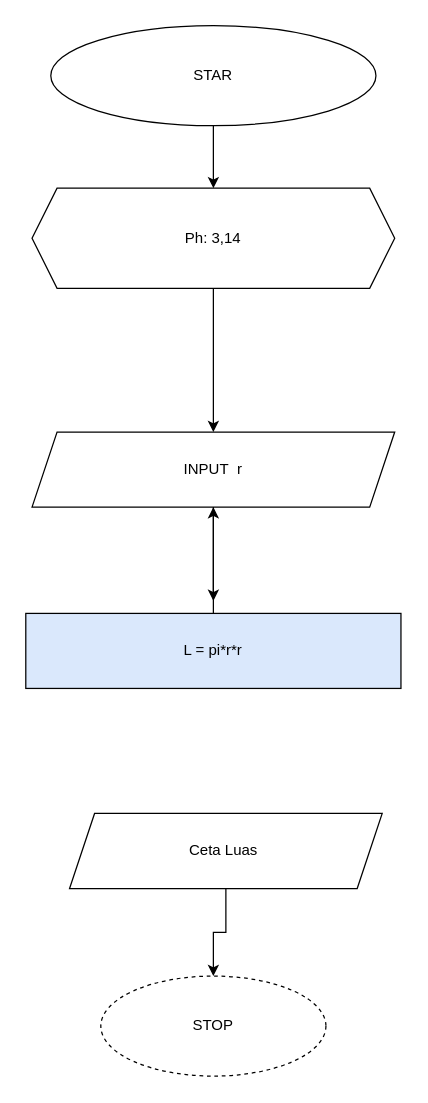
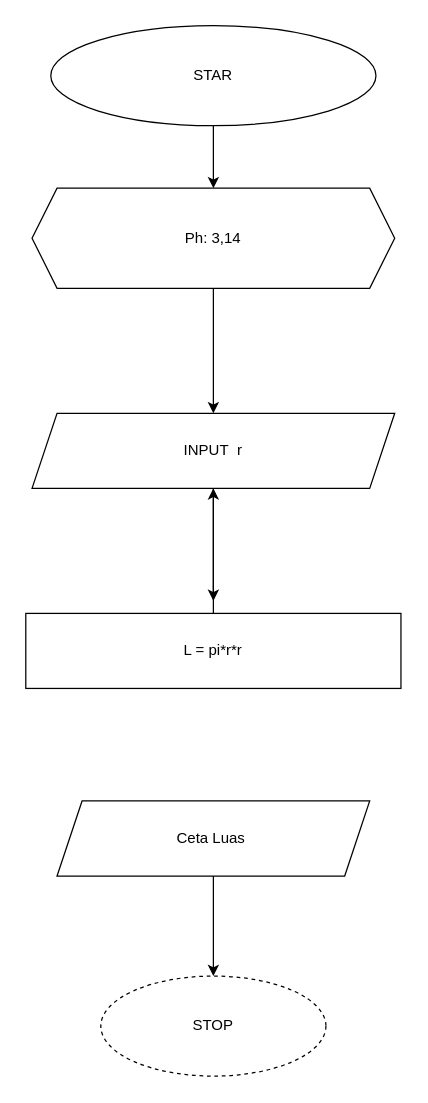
node "INPUT r": moved (213, 469) -> (213, 451)
node "L = pi*r*r": fillcolor #dae8fc -> #ffffff
node "Ceta Luas": moved (226, 851) -> (213, 838)
